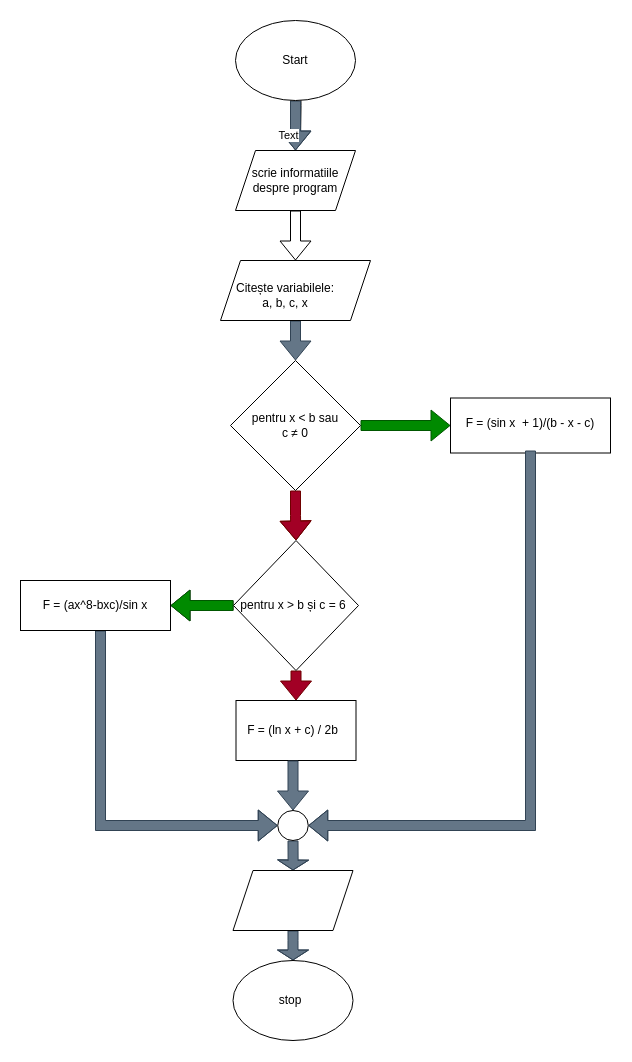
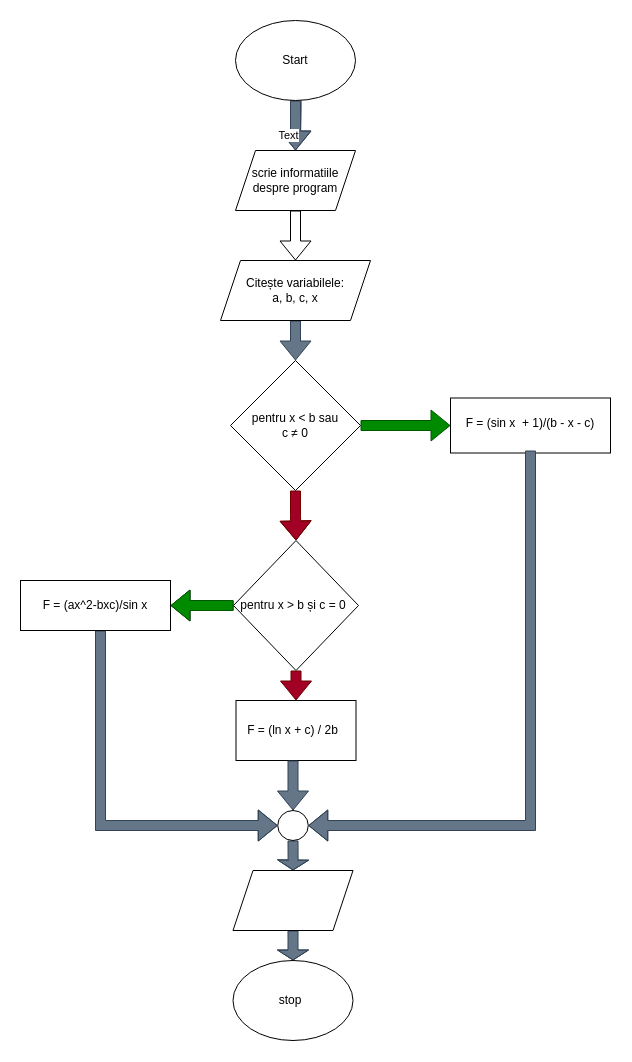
node "Citește variabilele: a, b, c, x": moved (286, 296) -> (296, 291)
node "F = (ax^8-bxc)/sin x": label "F = (ax^8-bxc)/sin x" -> "F = (ax^2-bxc)/sin x"
node "pentru х > b și c = 6": label "pentru х > b și c = 6" -> "pentru х > b și c = 0"
